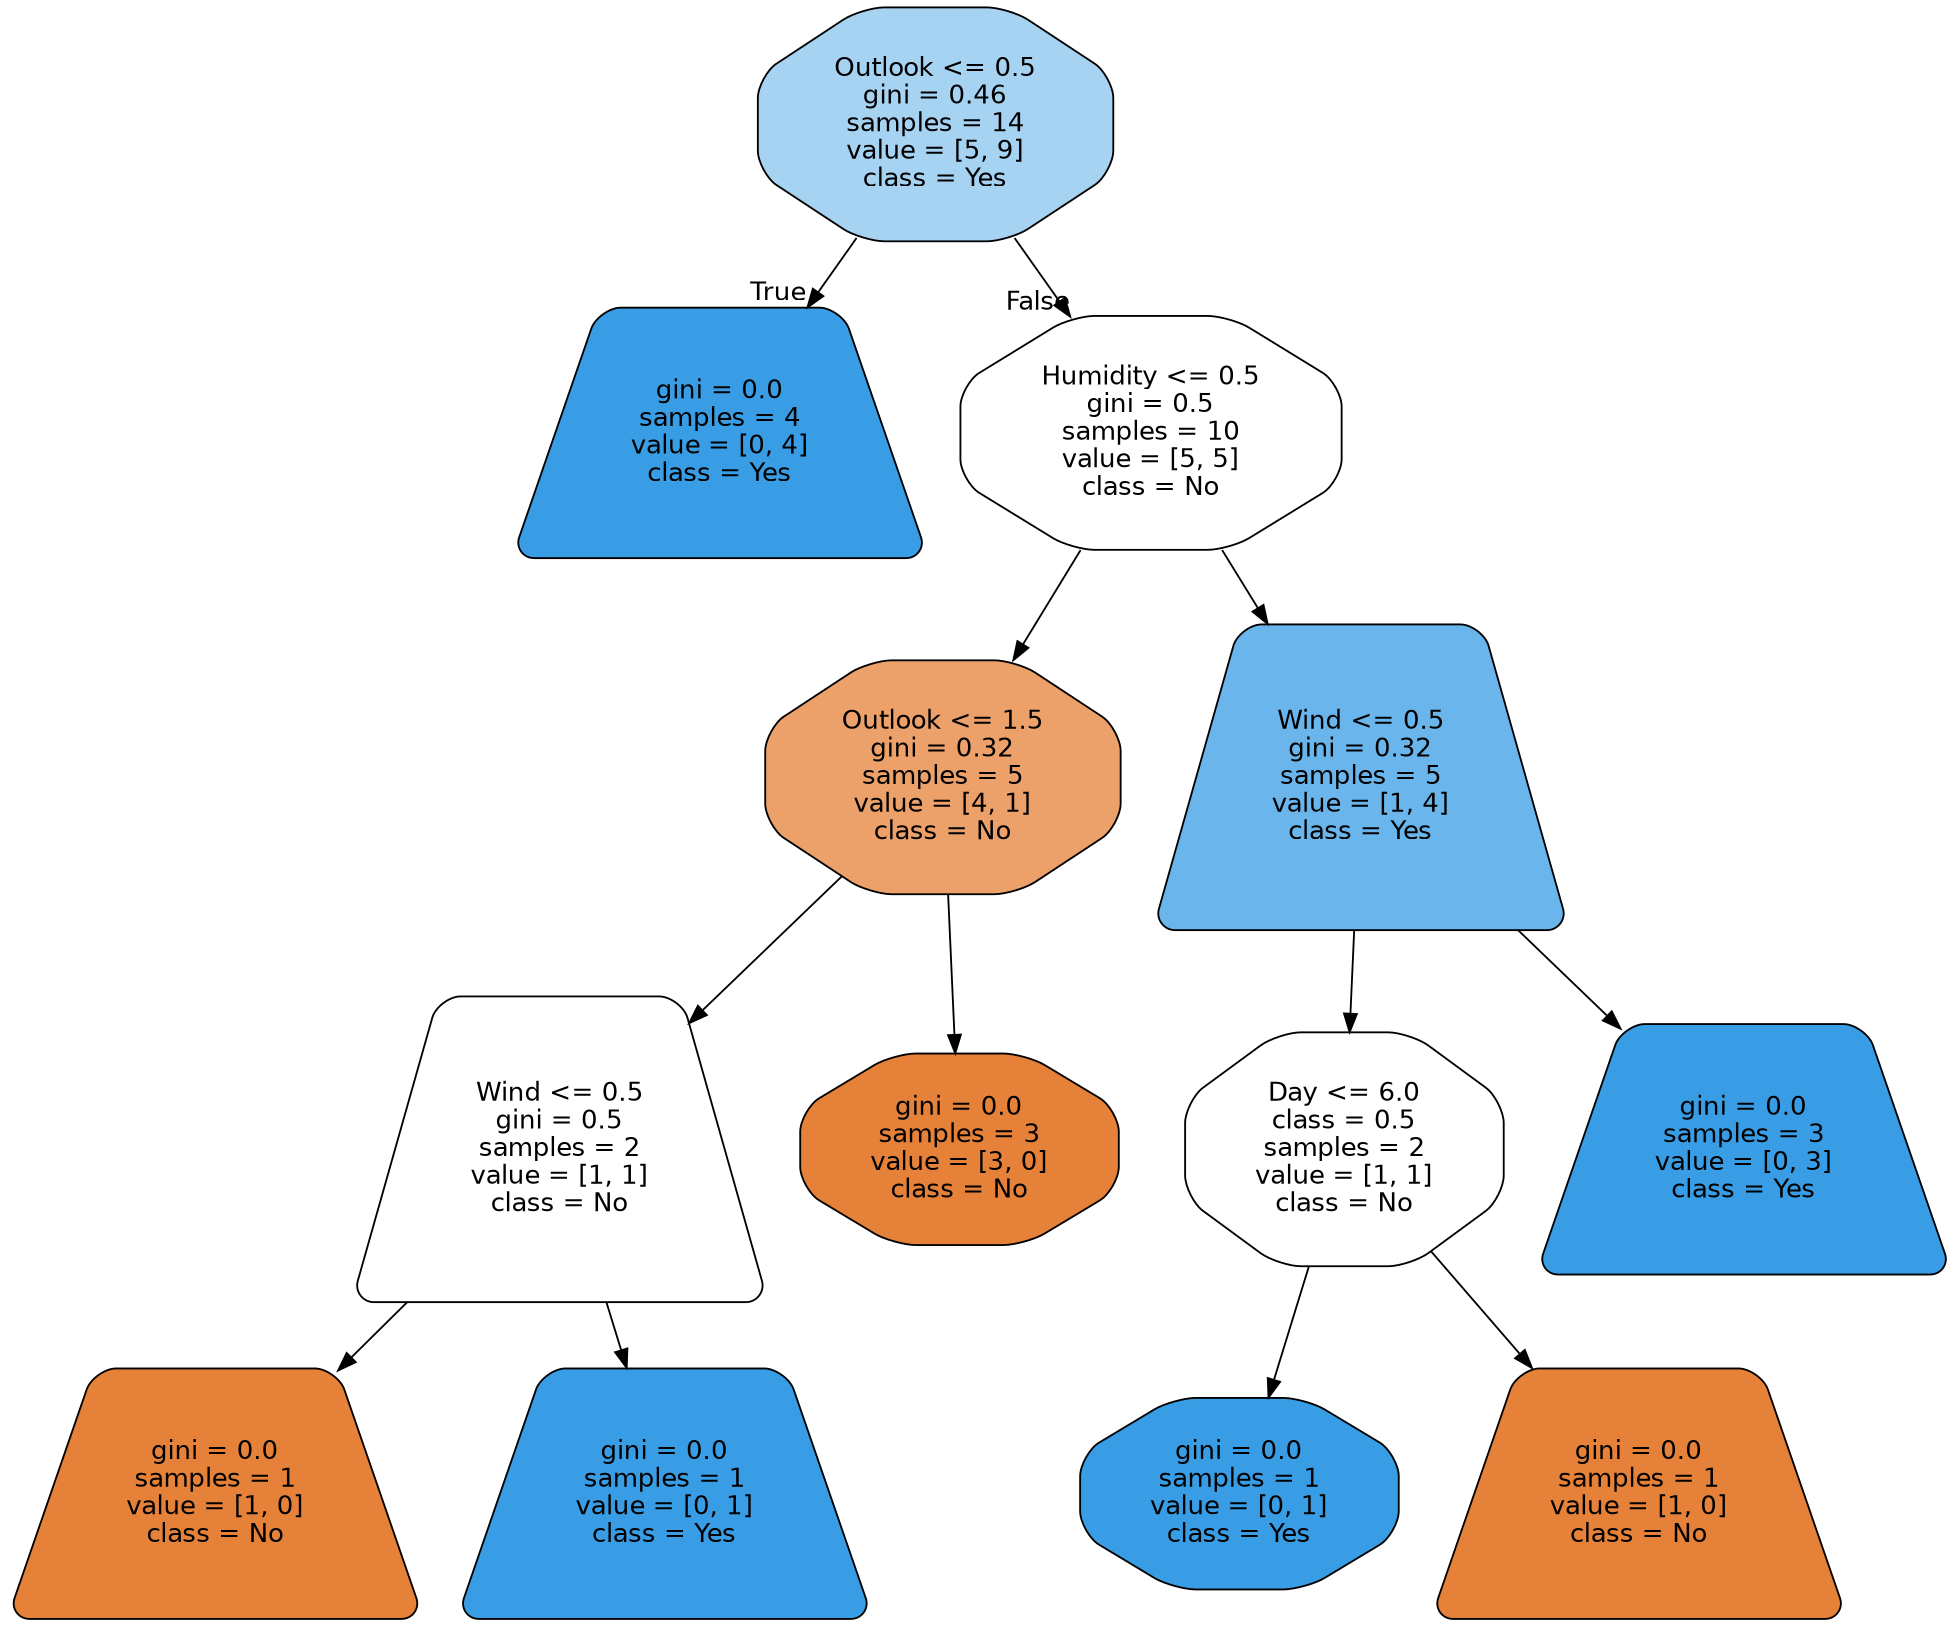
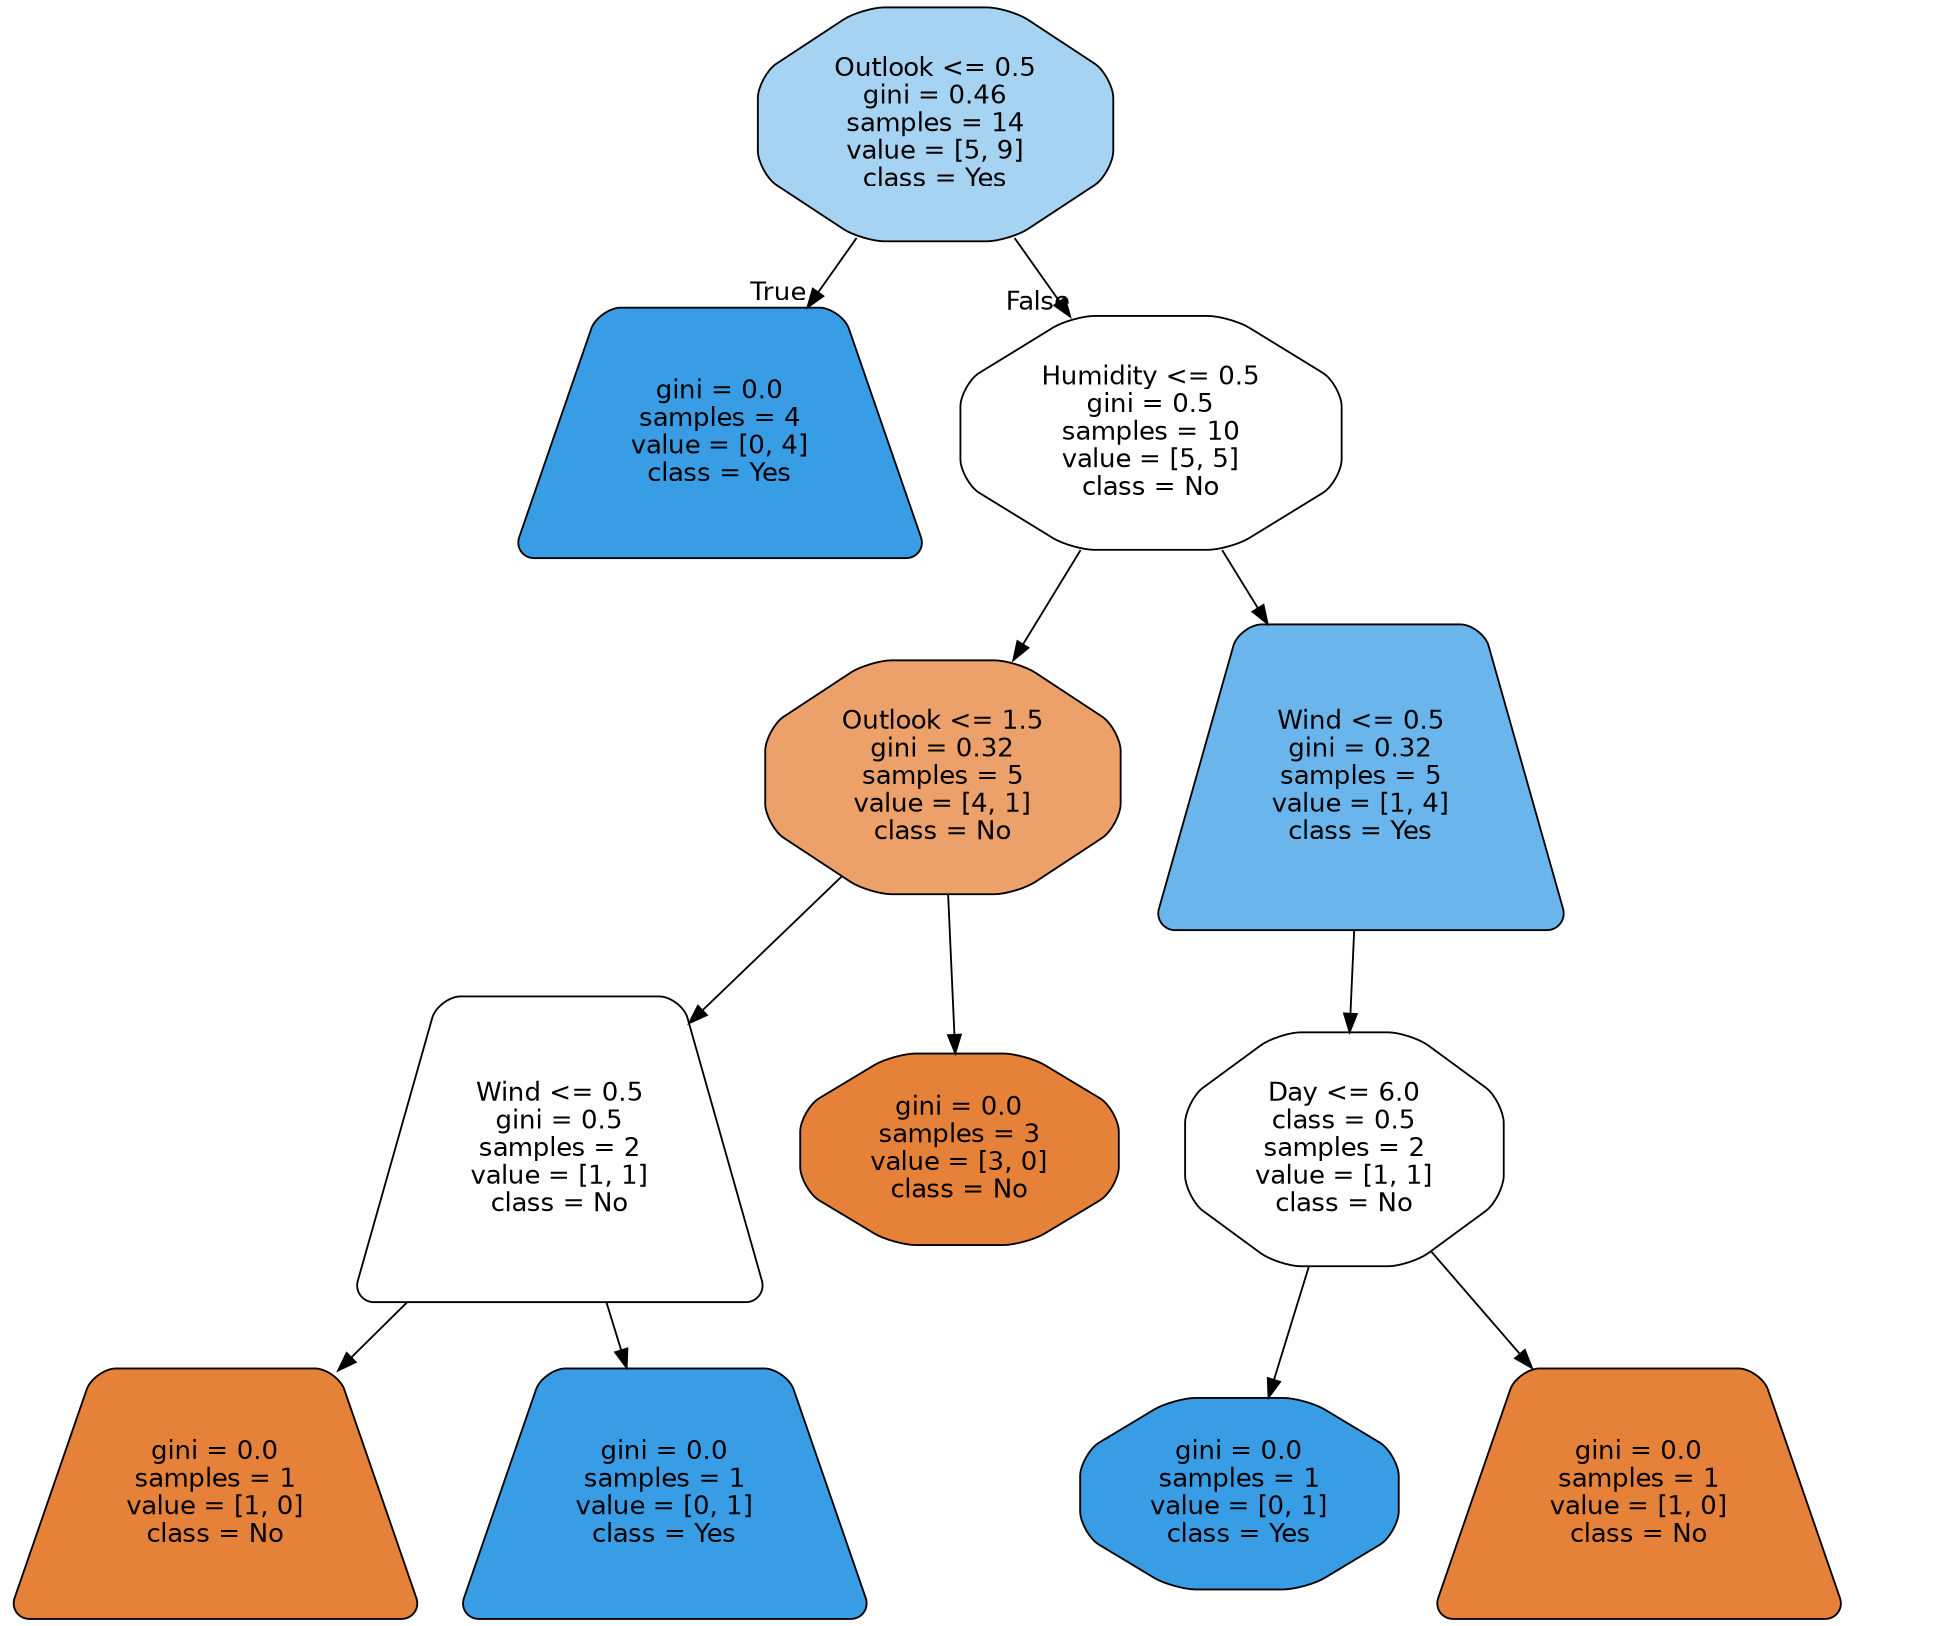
node "gini = 0.0 samples = 3 value = [0, 3] class = Yes": removed
